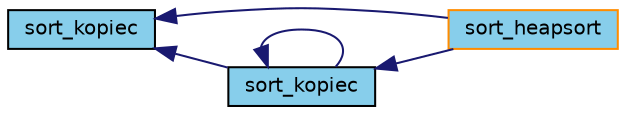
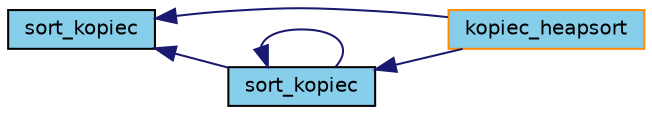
node "sort_heapsort": label "sort_heapsort" -> "kopiec_heapsort"
